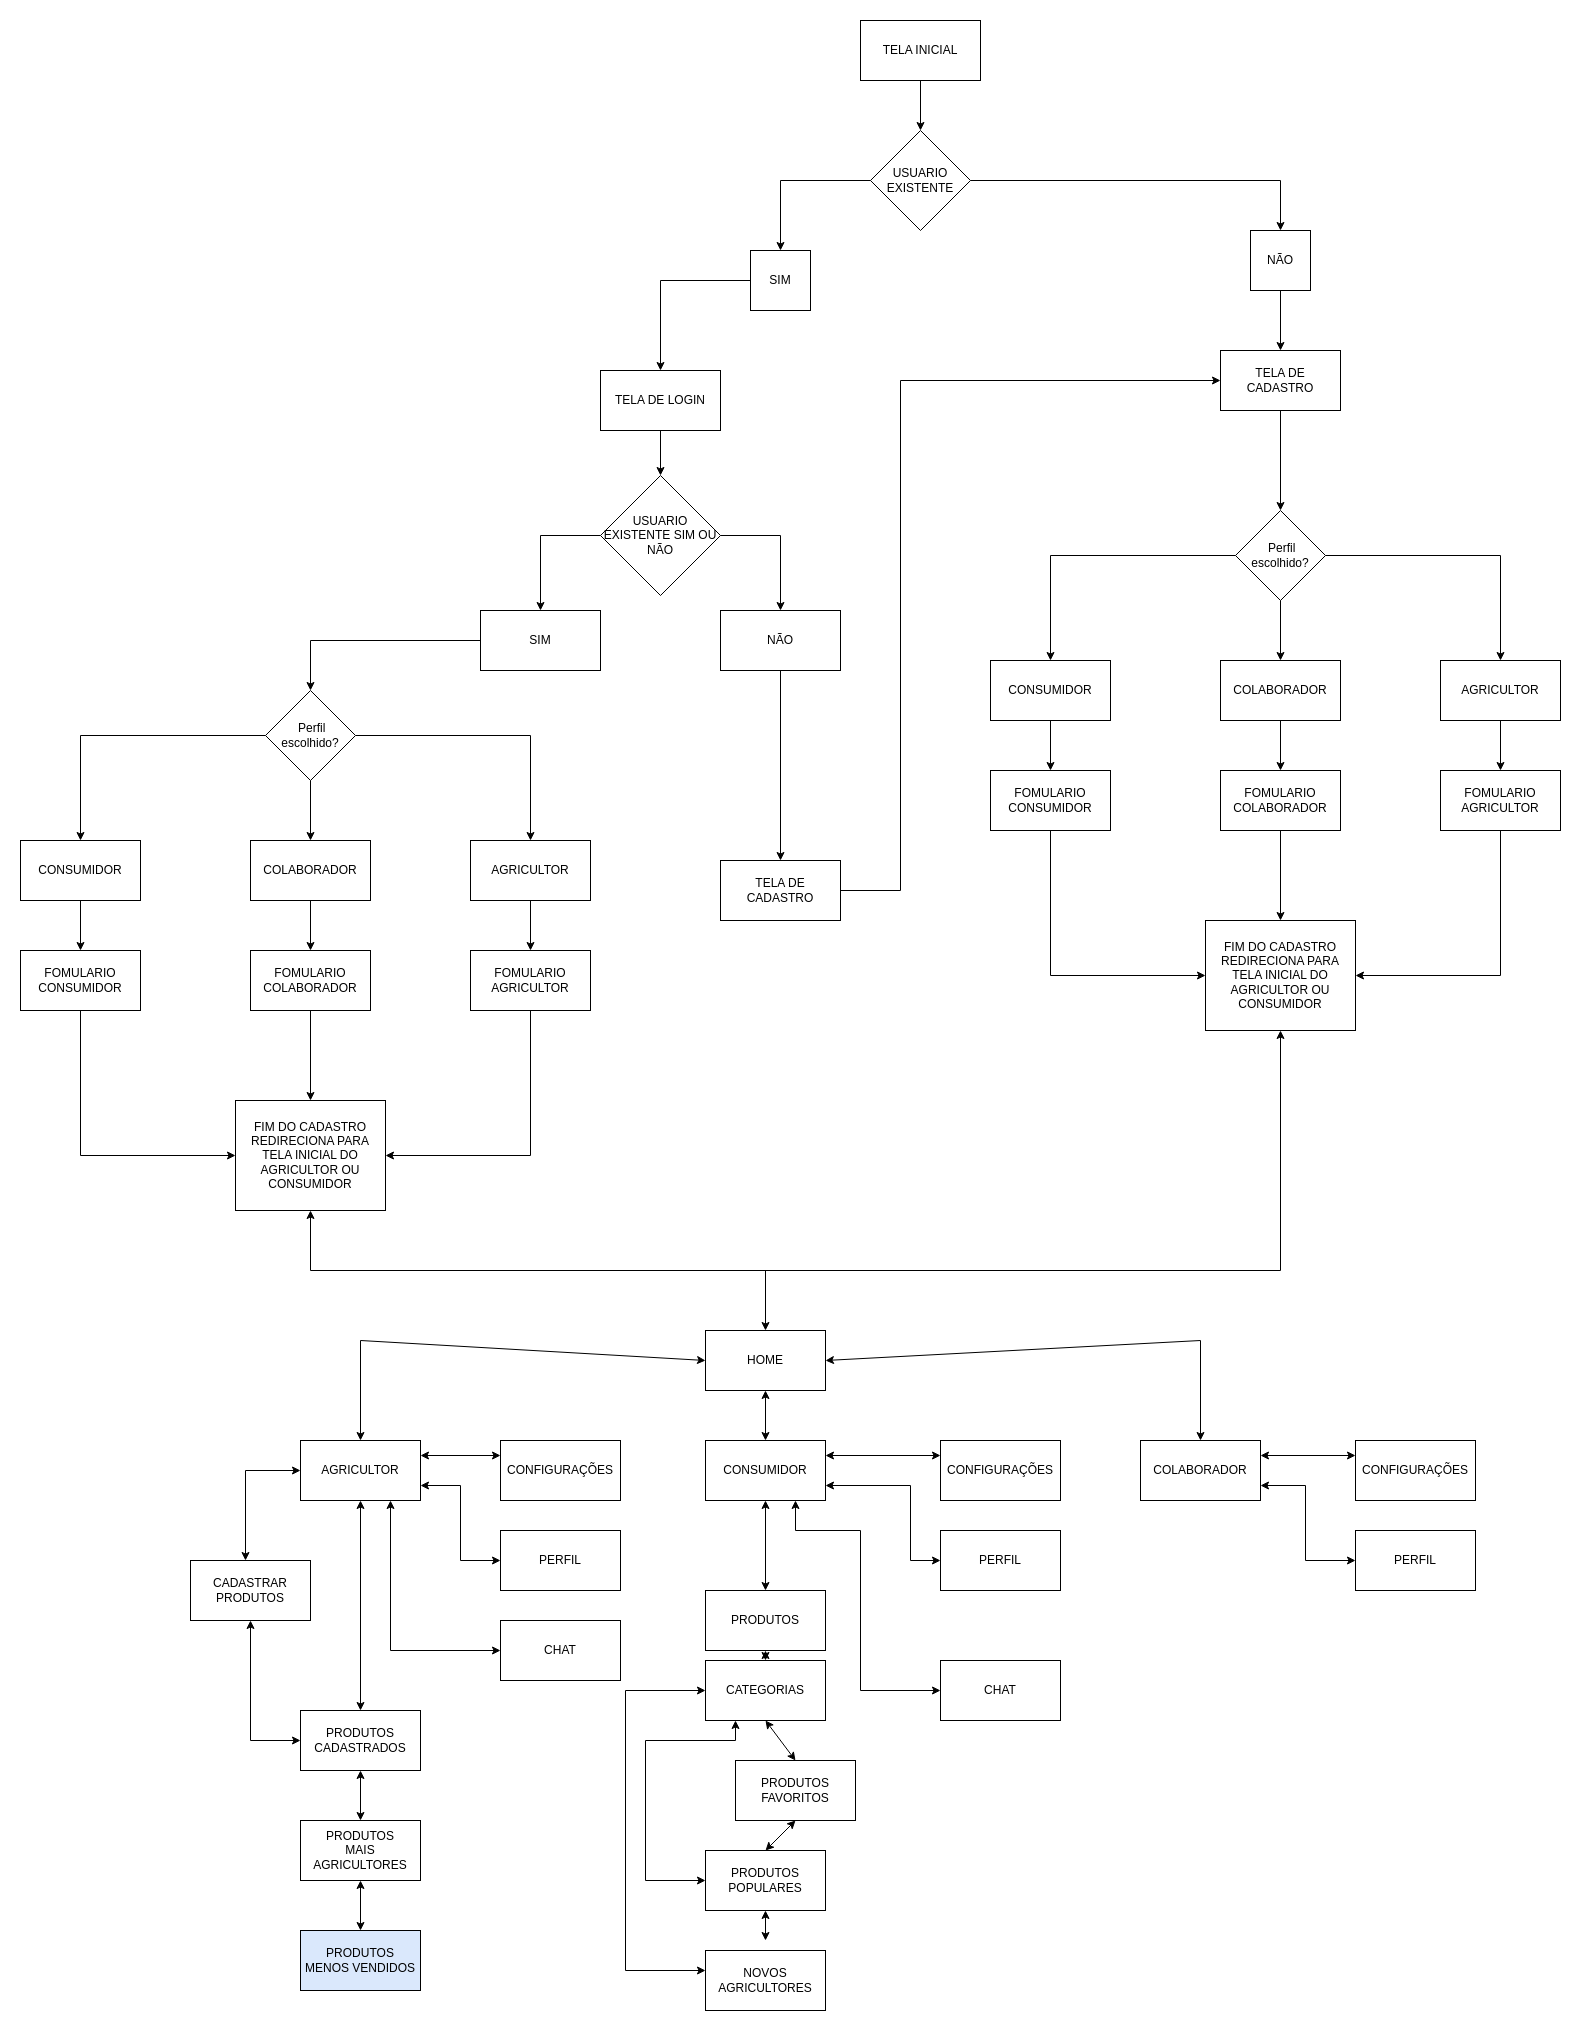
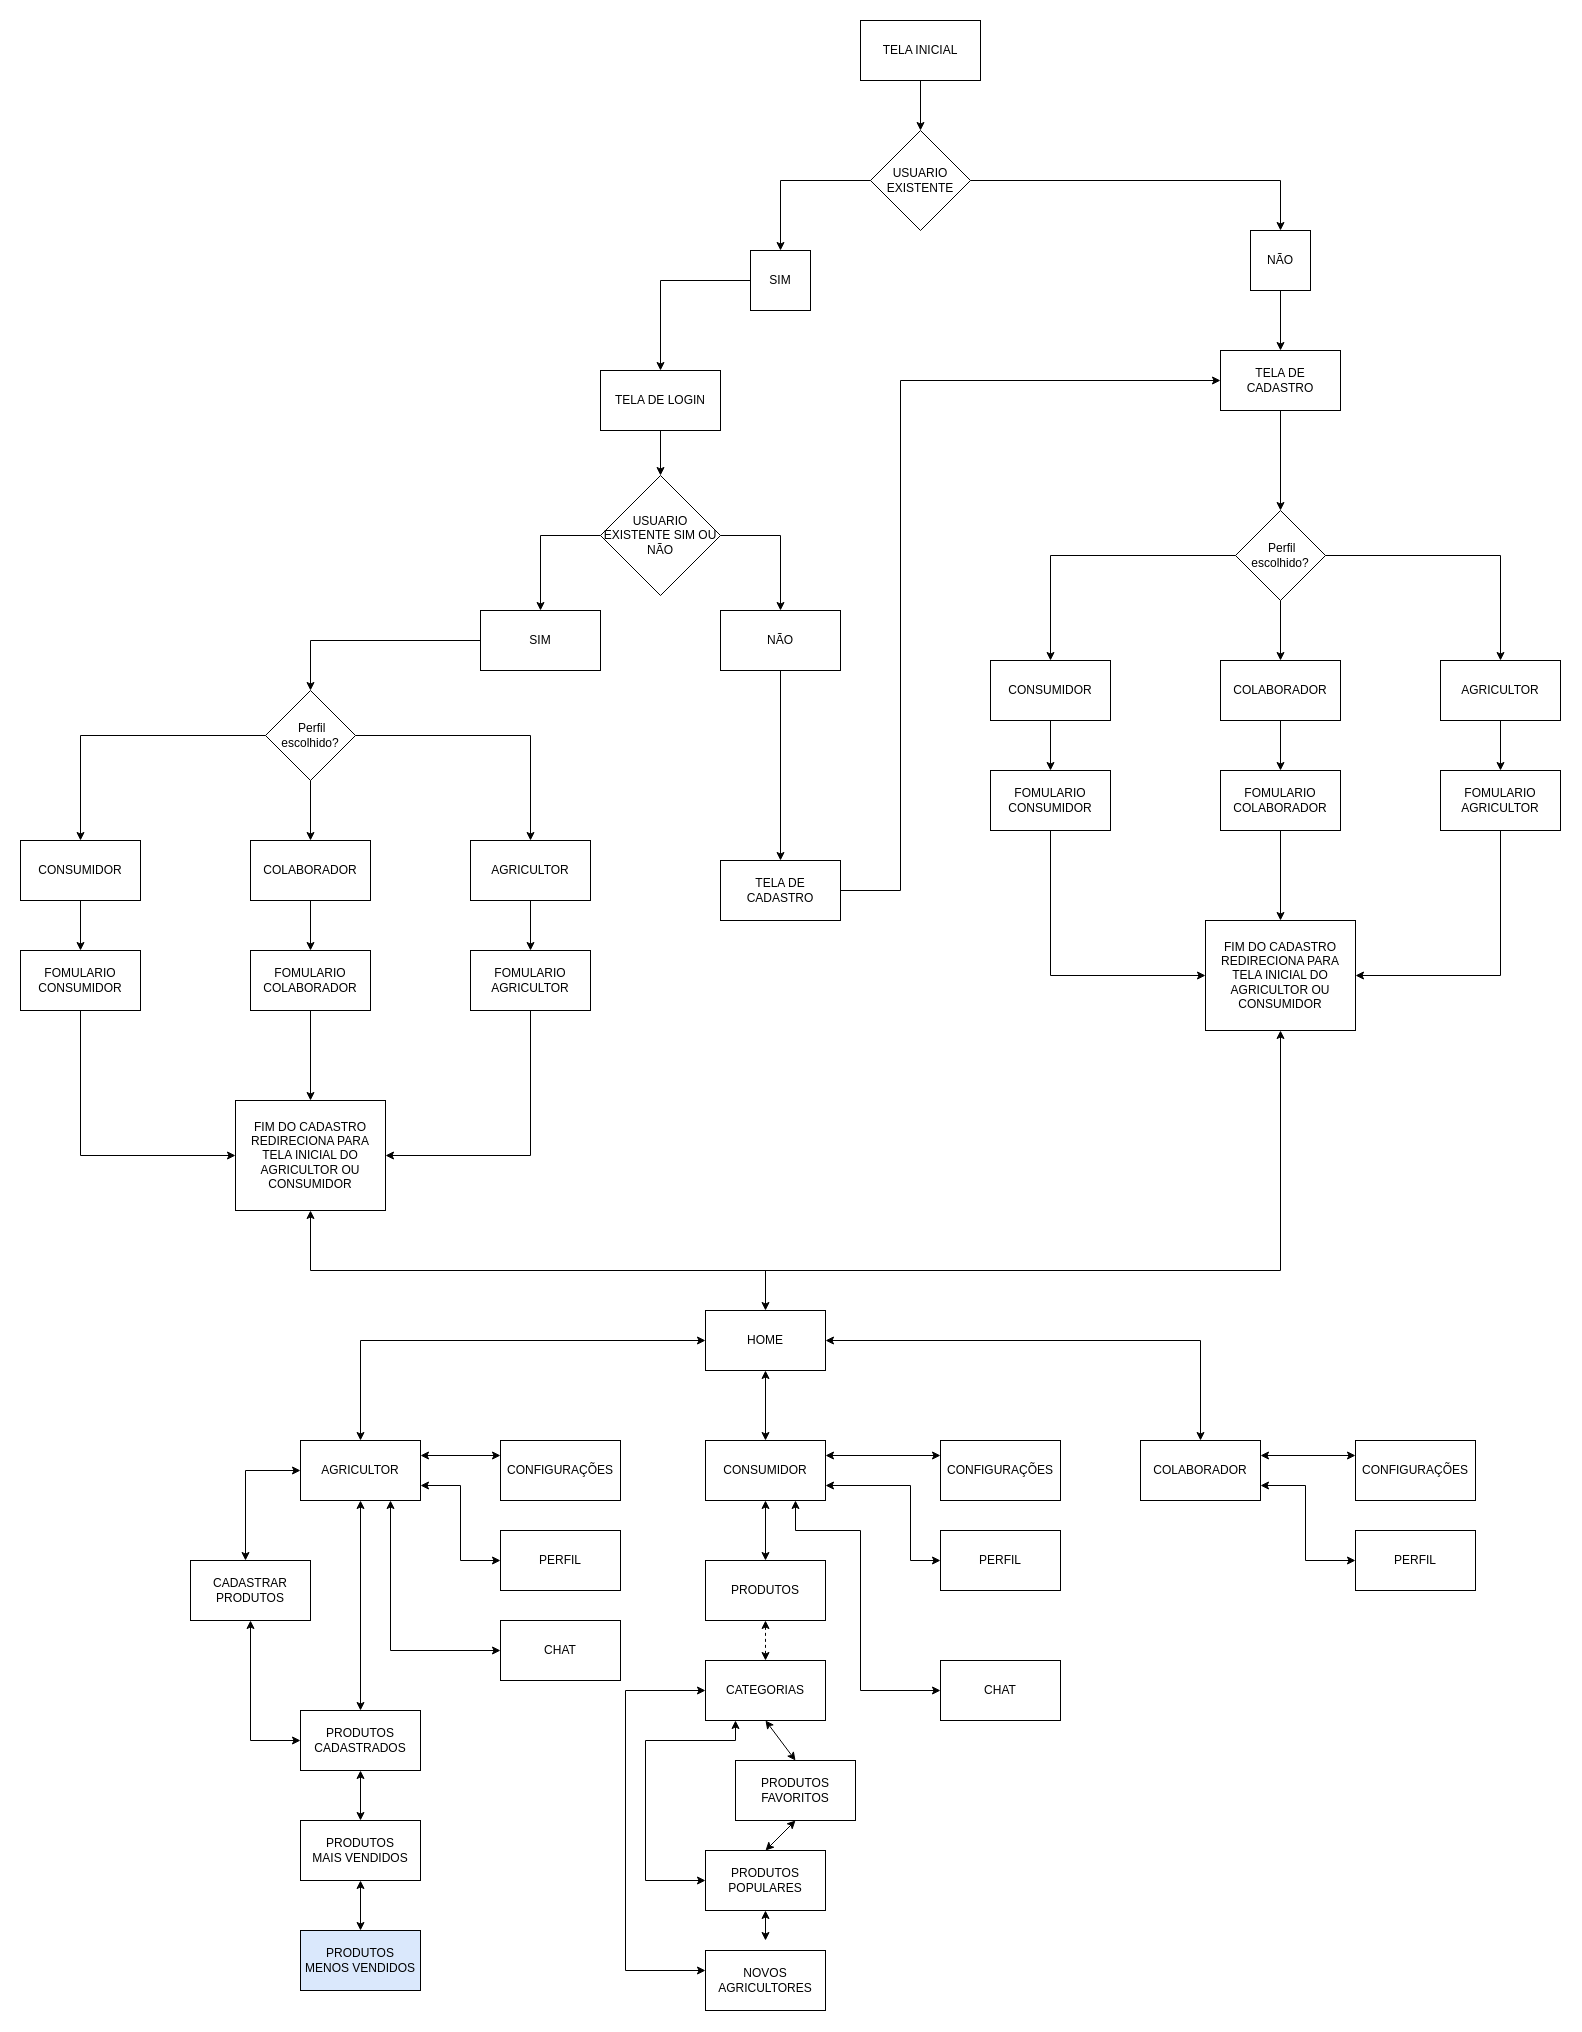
node "HOME": moved (766, 1361) -> (766, 1341)
node "PRODUTOS": moved (766, 1621) -> (766, 1591)
node "PRODUTOS MAIS AGRICULTORES": label "PRODUTOS MAIS AGRICULTORES" -> "PRODUTOS MAIS VENDIDOS"
